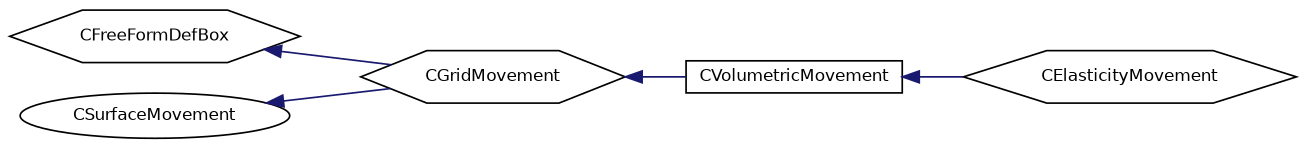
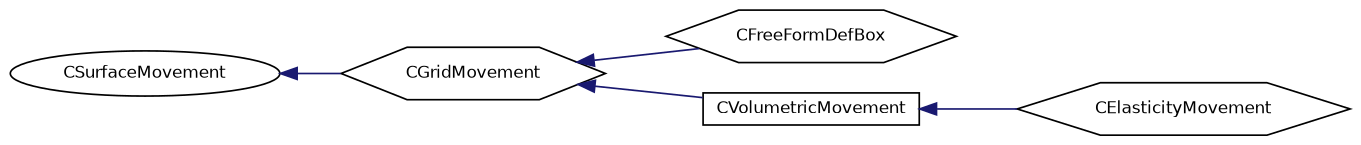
edge "CGridMovement" -> "CFreeFormDefBox": reversed
